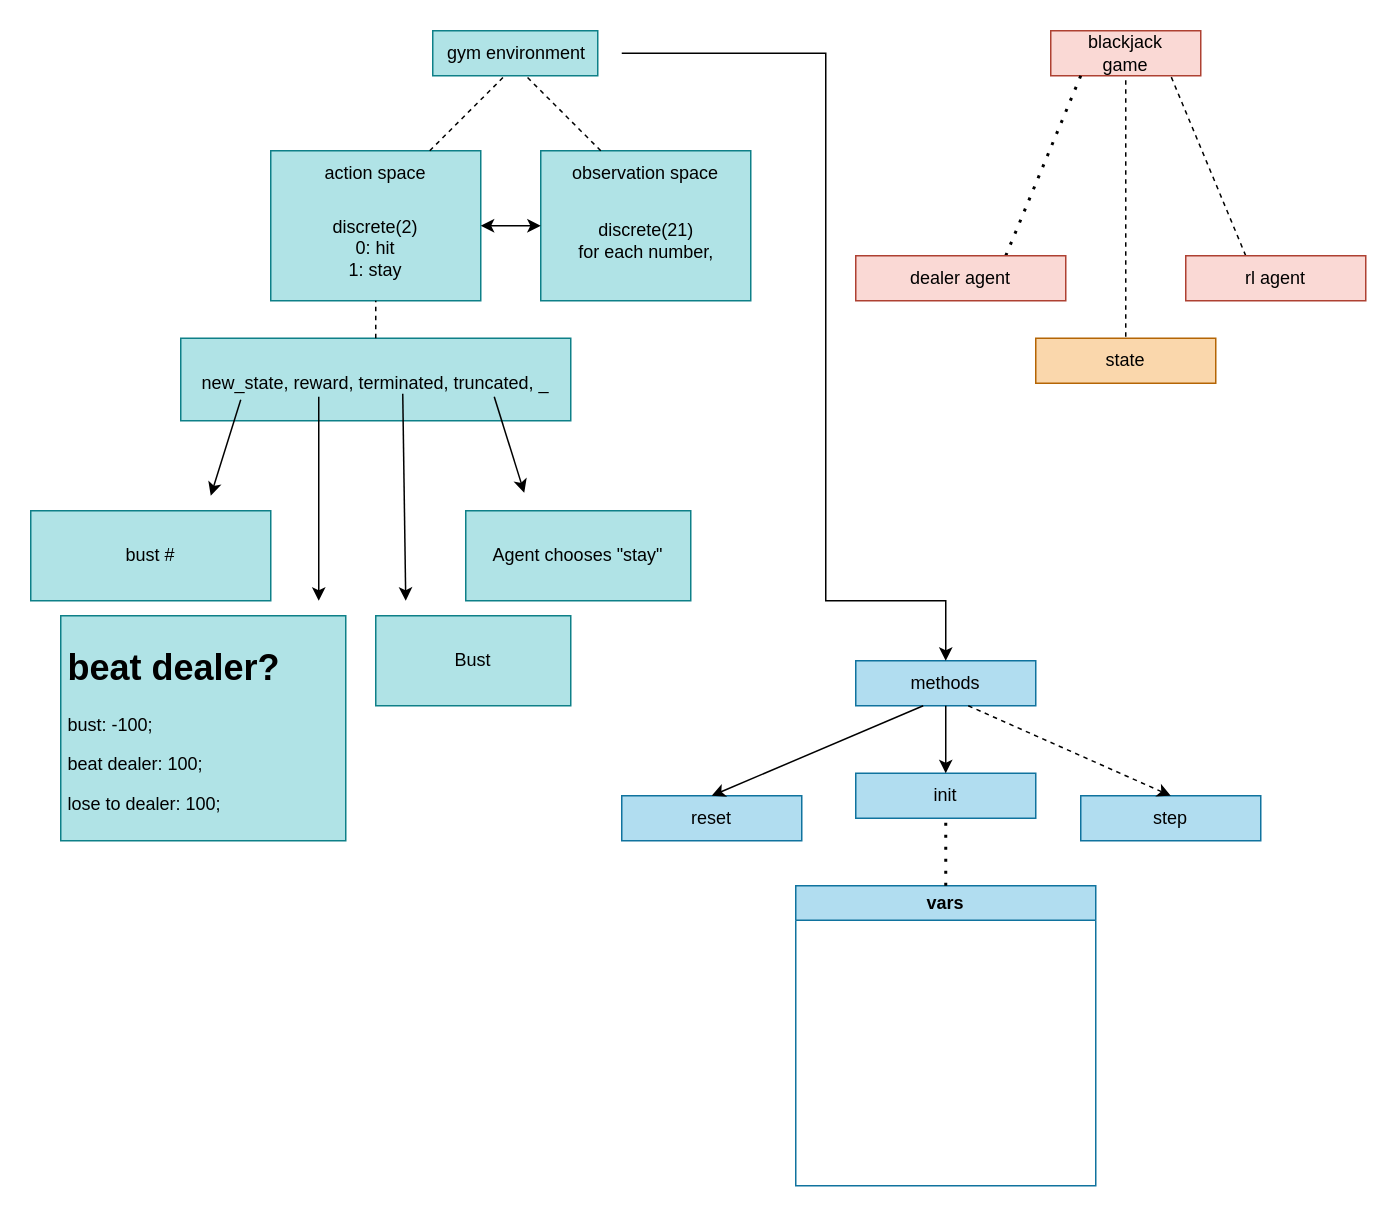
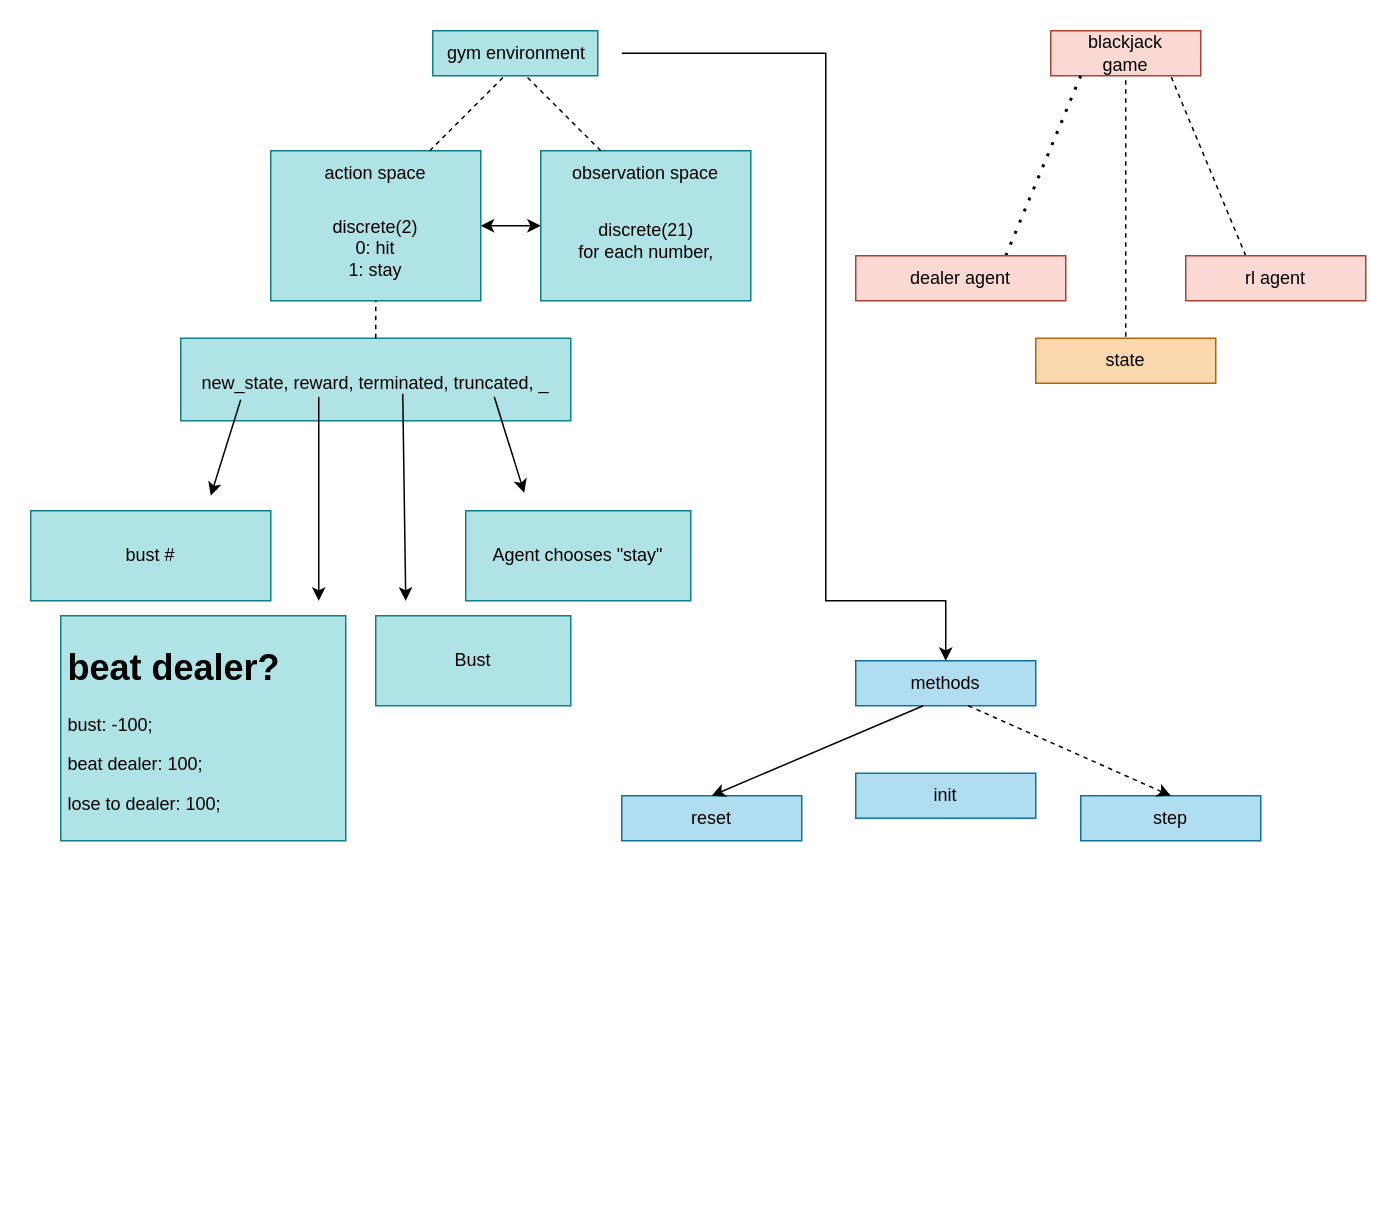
edge "methods" -> "init": removed
edge "init" -- "vars": removed
node "vars": removed
